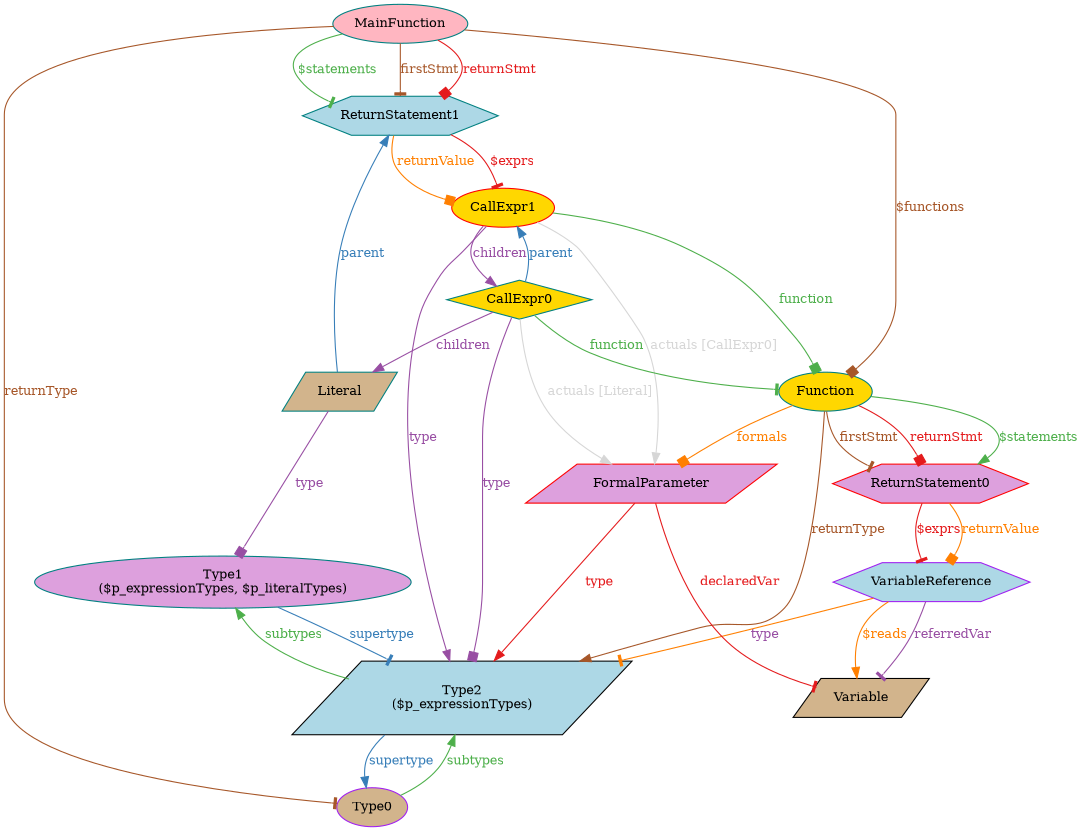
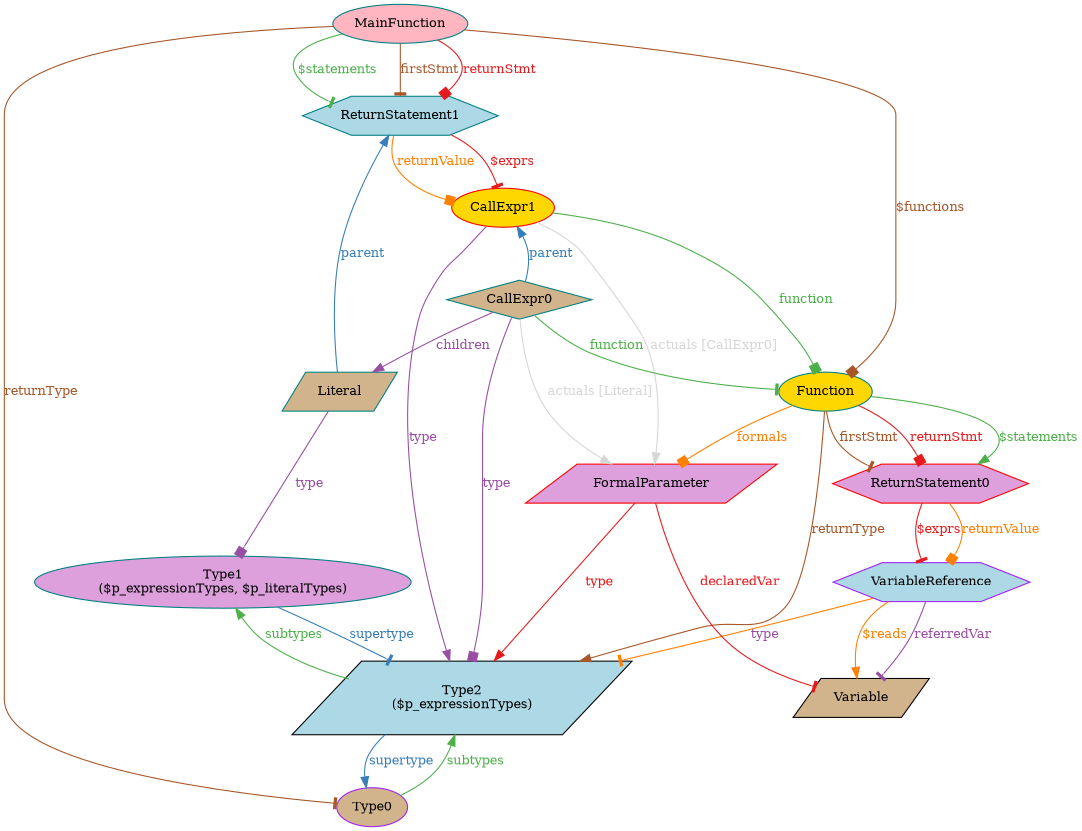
edge "CallExpr1" -> "CallExpr0": removed, label "children"
node "CallExpr0": fillcolor gold -> tan
